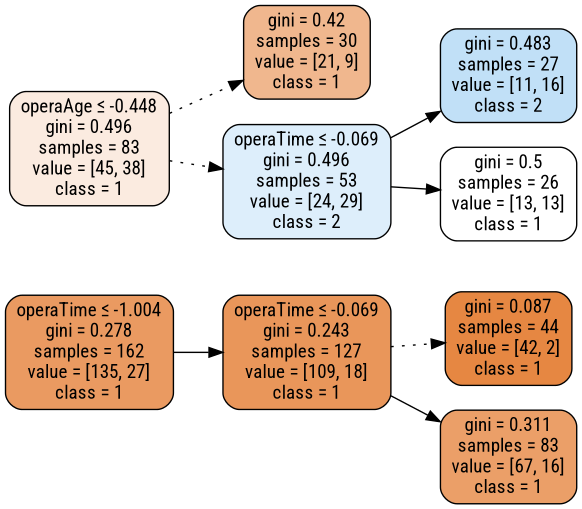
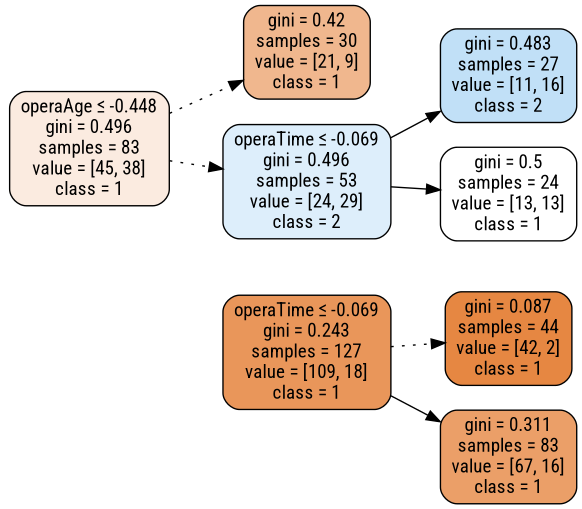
node "gini = 0.5": text "samples = 26" -> "samples = 24"
node "operaTime ≤ -1.004": removed
